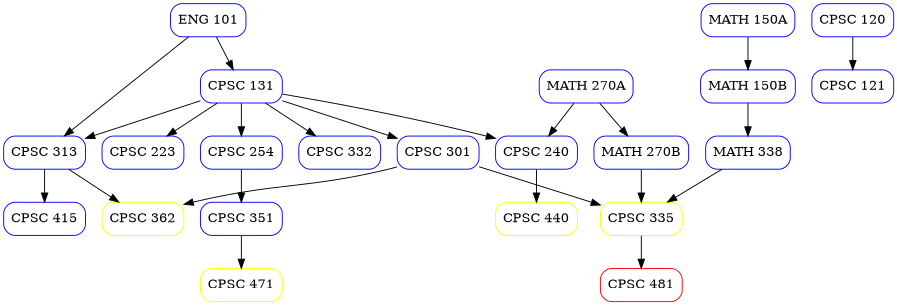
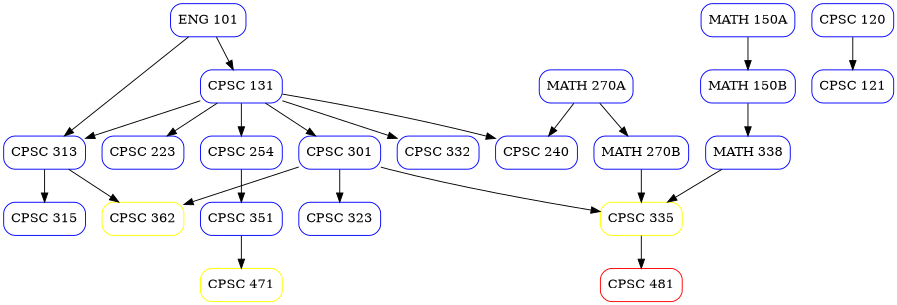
node "CPSC 415": label "CPSC 415" -> "CPSC 315"
node "CPSC 323": added
node "CPSC 440": removed
